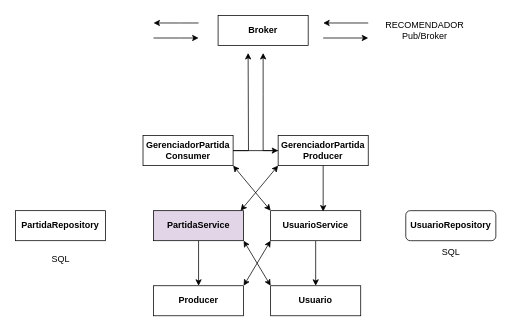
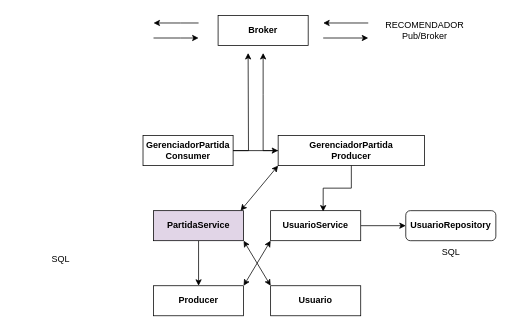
node "GerenciadorPartida Producer": size 90x30 -> 146x30
edge "GerenciadorPartida Consumer" -- "UsuarioService": removed
node "PartidaRepository": removed
edge "UsuarioService" -> "UsuarioRepository": added
edge "UsuarioService" -> "Usuario": removed
